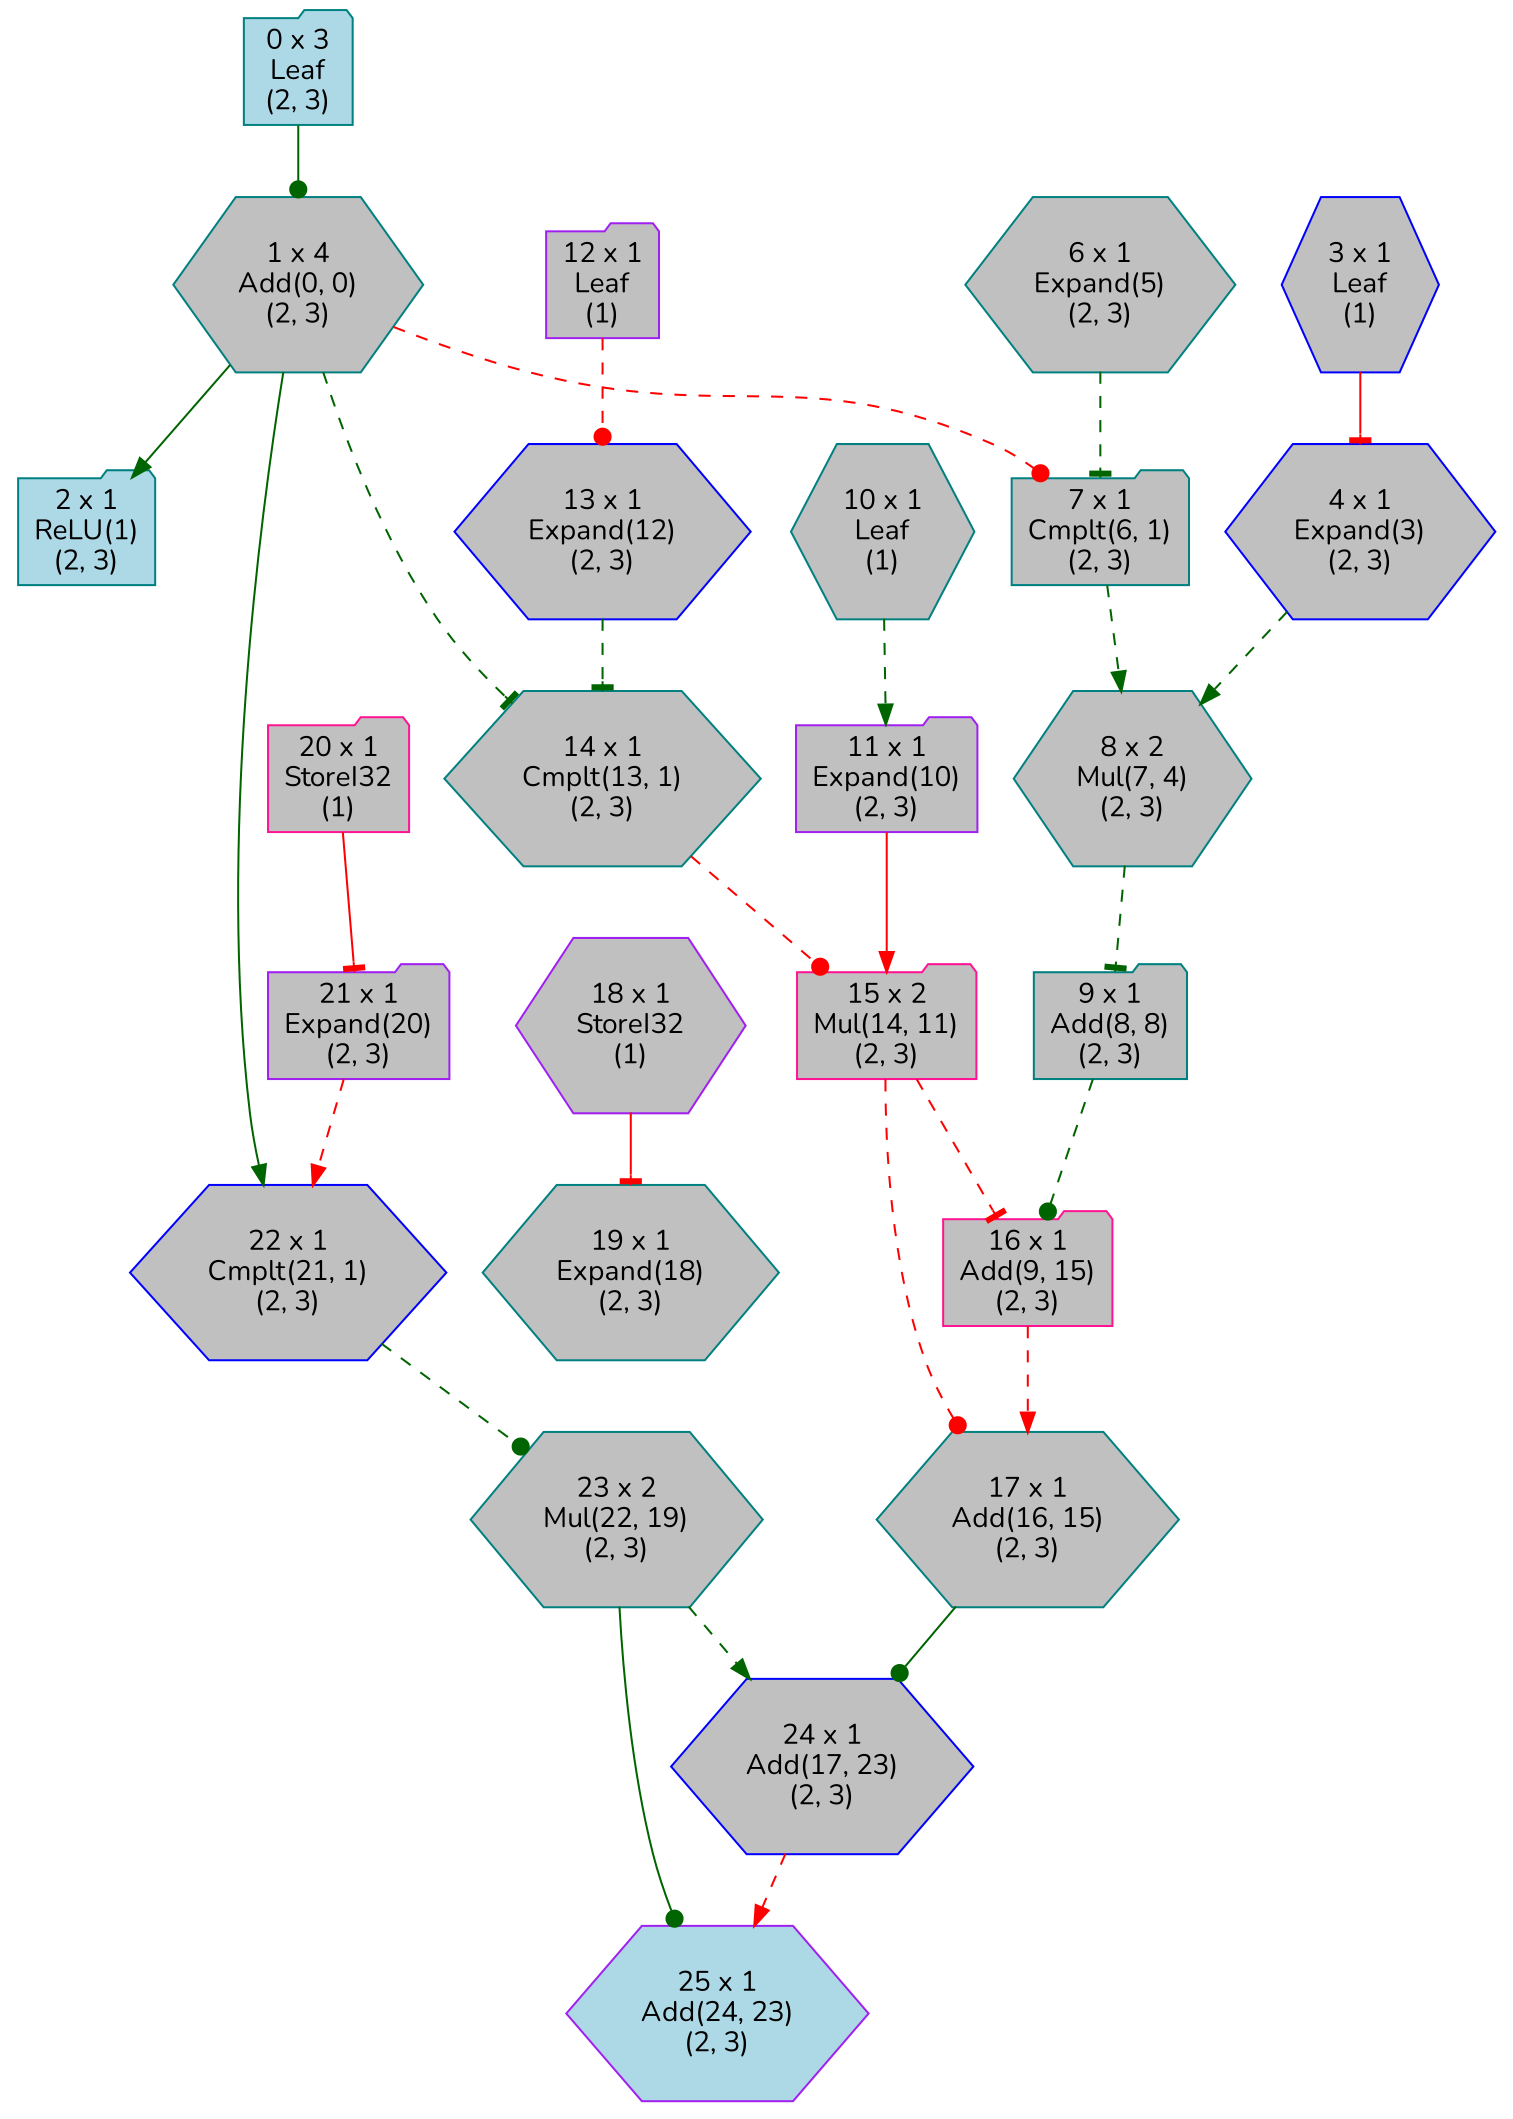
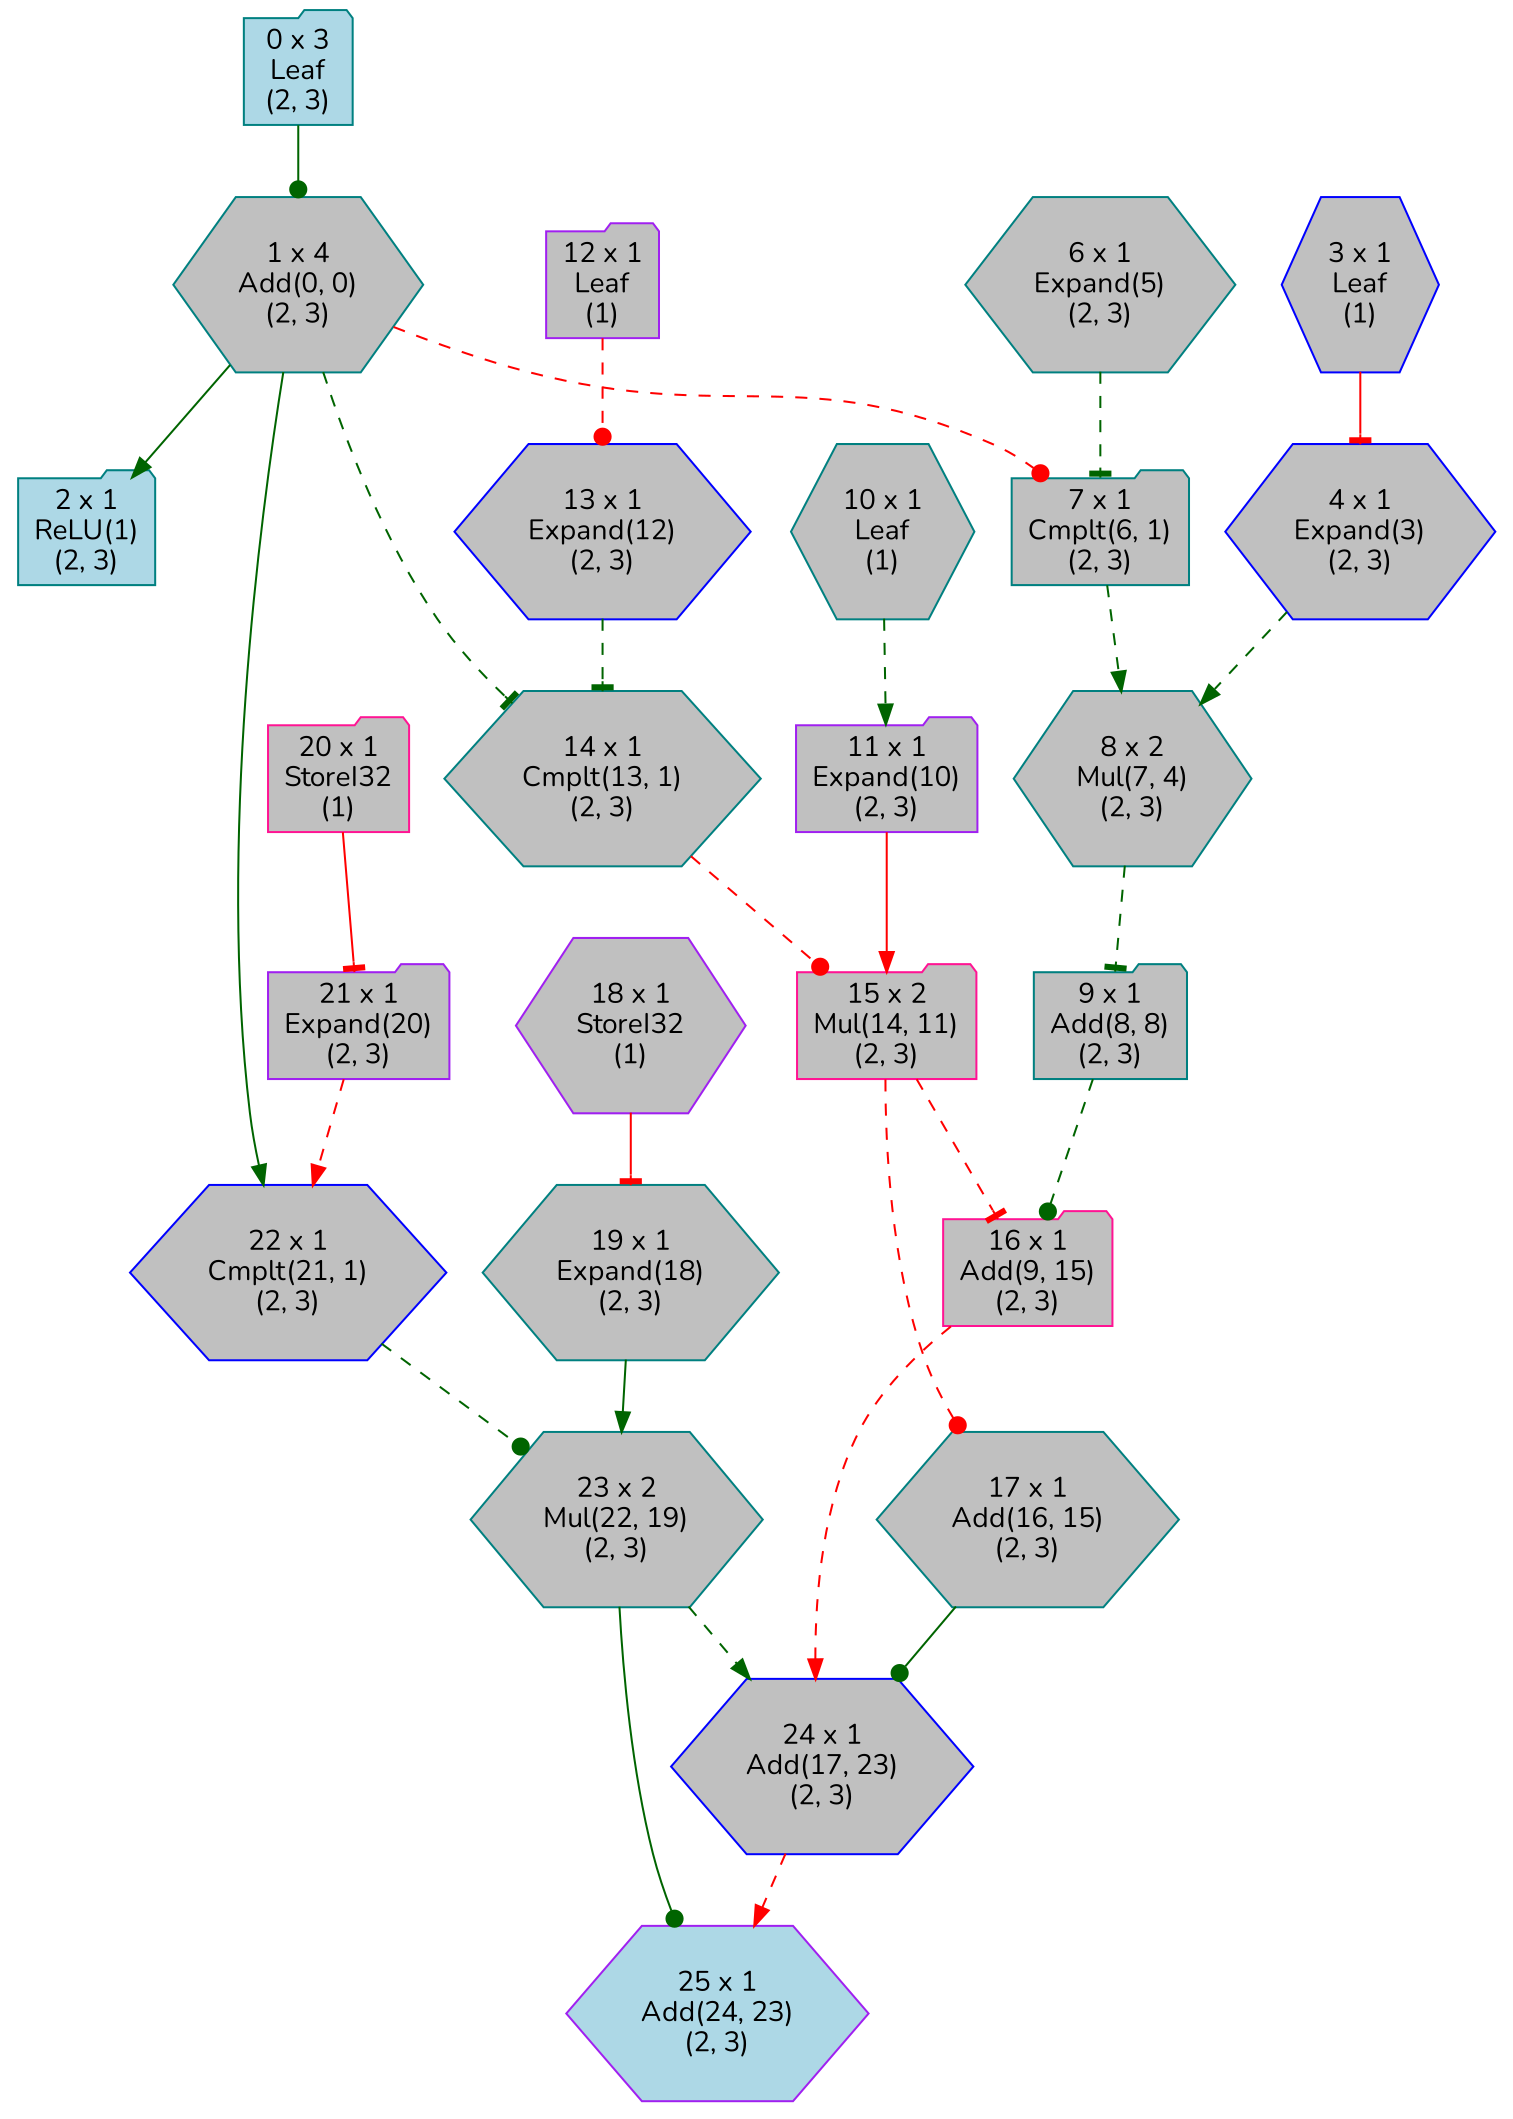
edge "16 x 1 Add(9, 15) (2, 3)" -> "17 x 1 Add(16, 15) (2, 3)": now "16 x 1 Add(9, 15) (2, 3)" -> "24 x 1 Add(17, 23) (2, 3)"
edge "19 x 1 Expand(18) (2, 3)" -> "23 x 2 Mul(22, 19) (2, 3)": added
